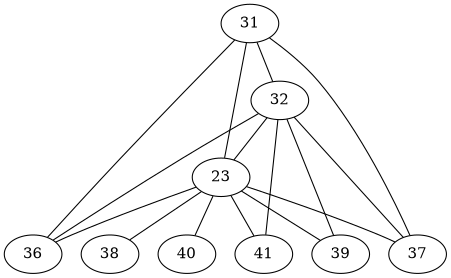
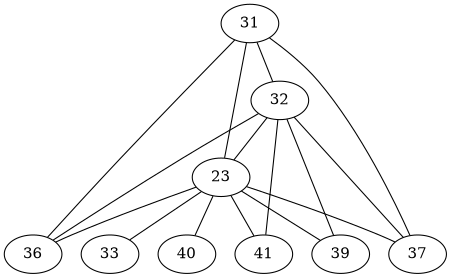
node "38": label "38" -> "33"
